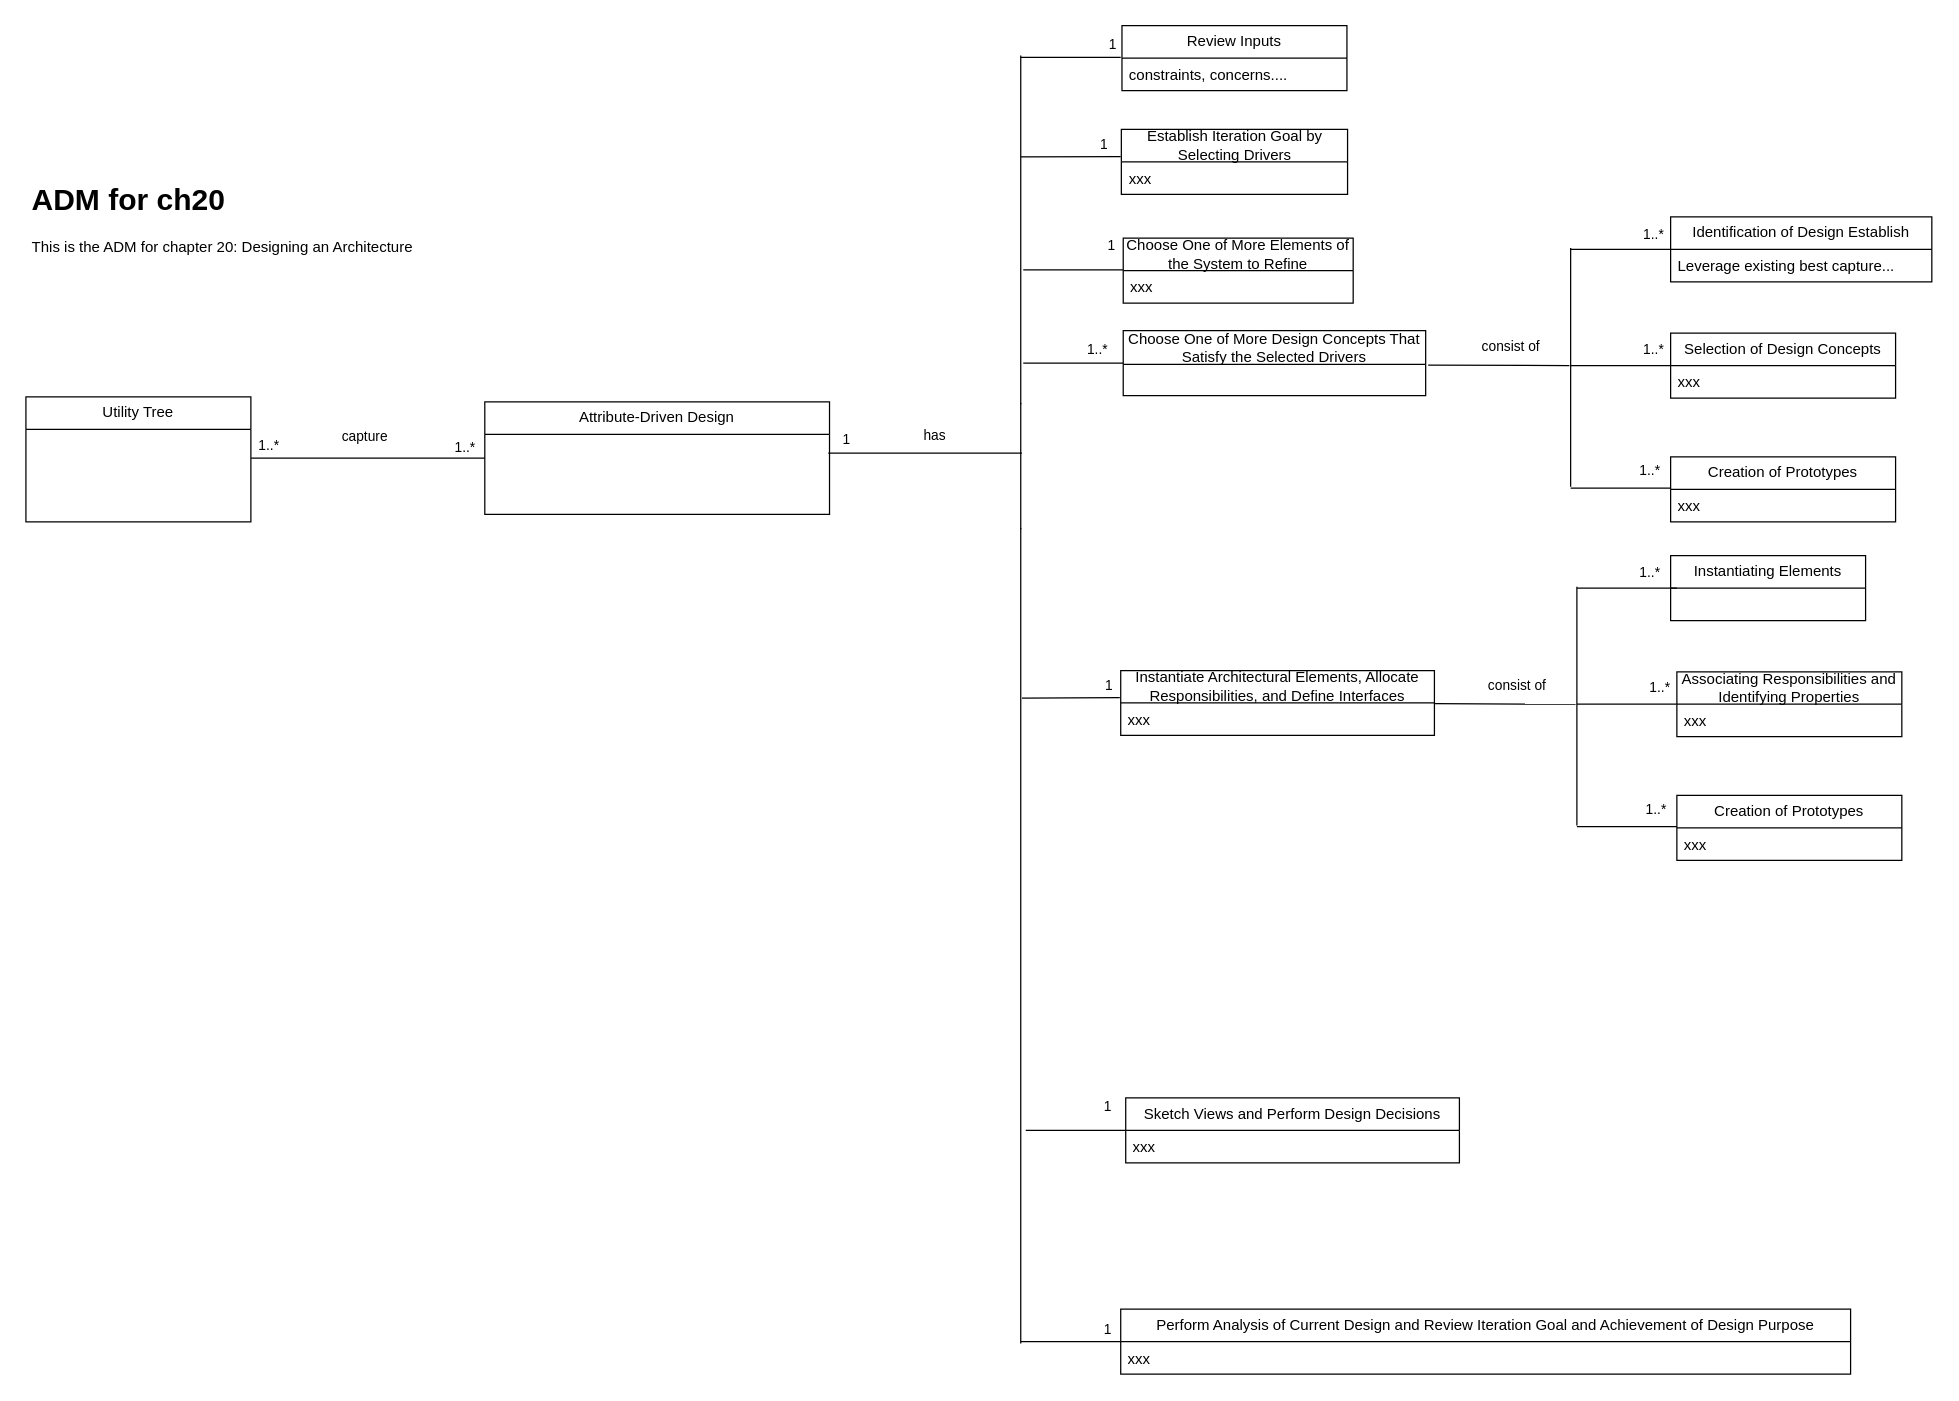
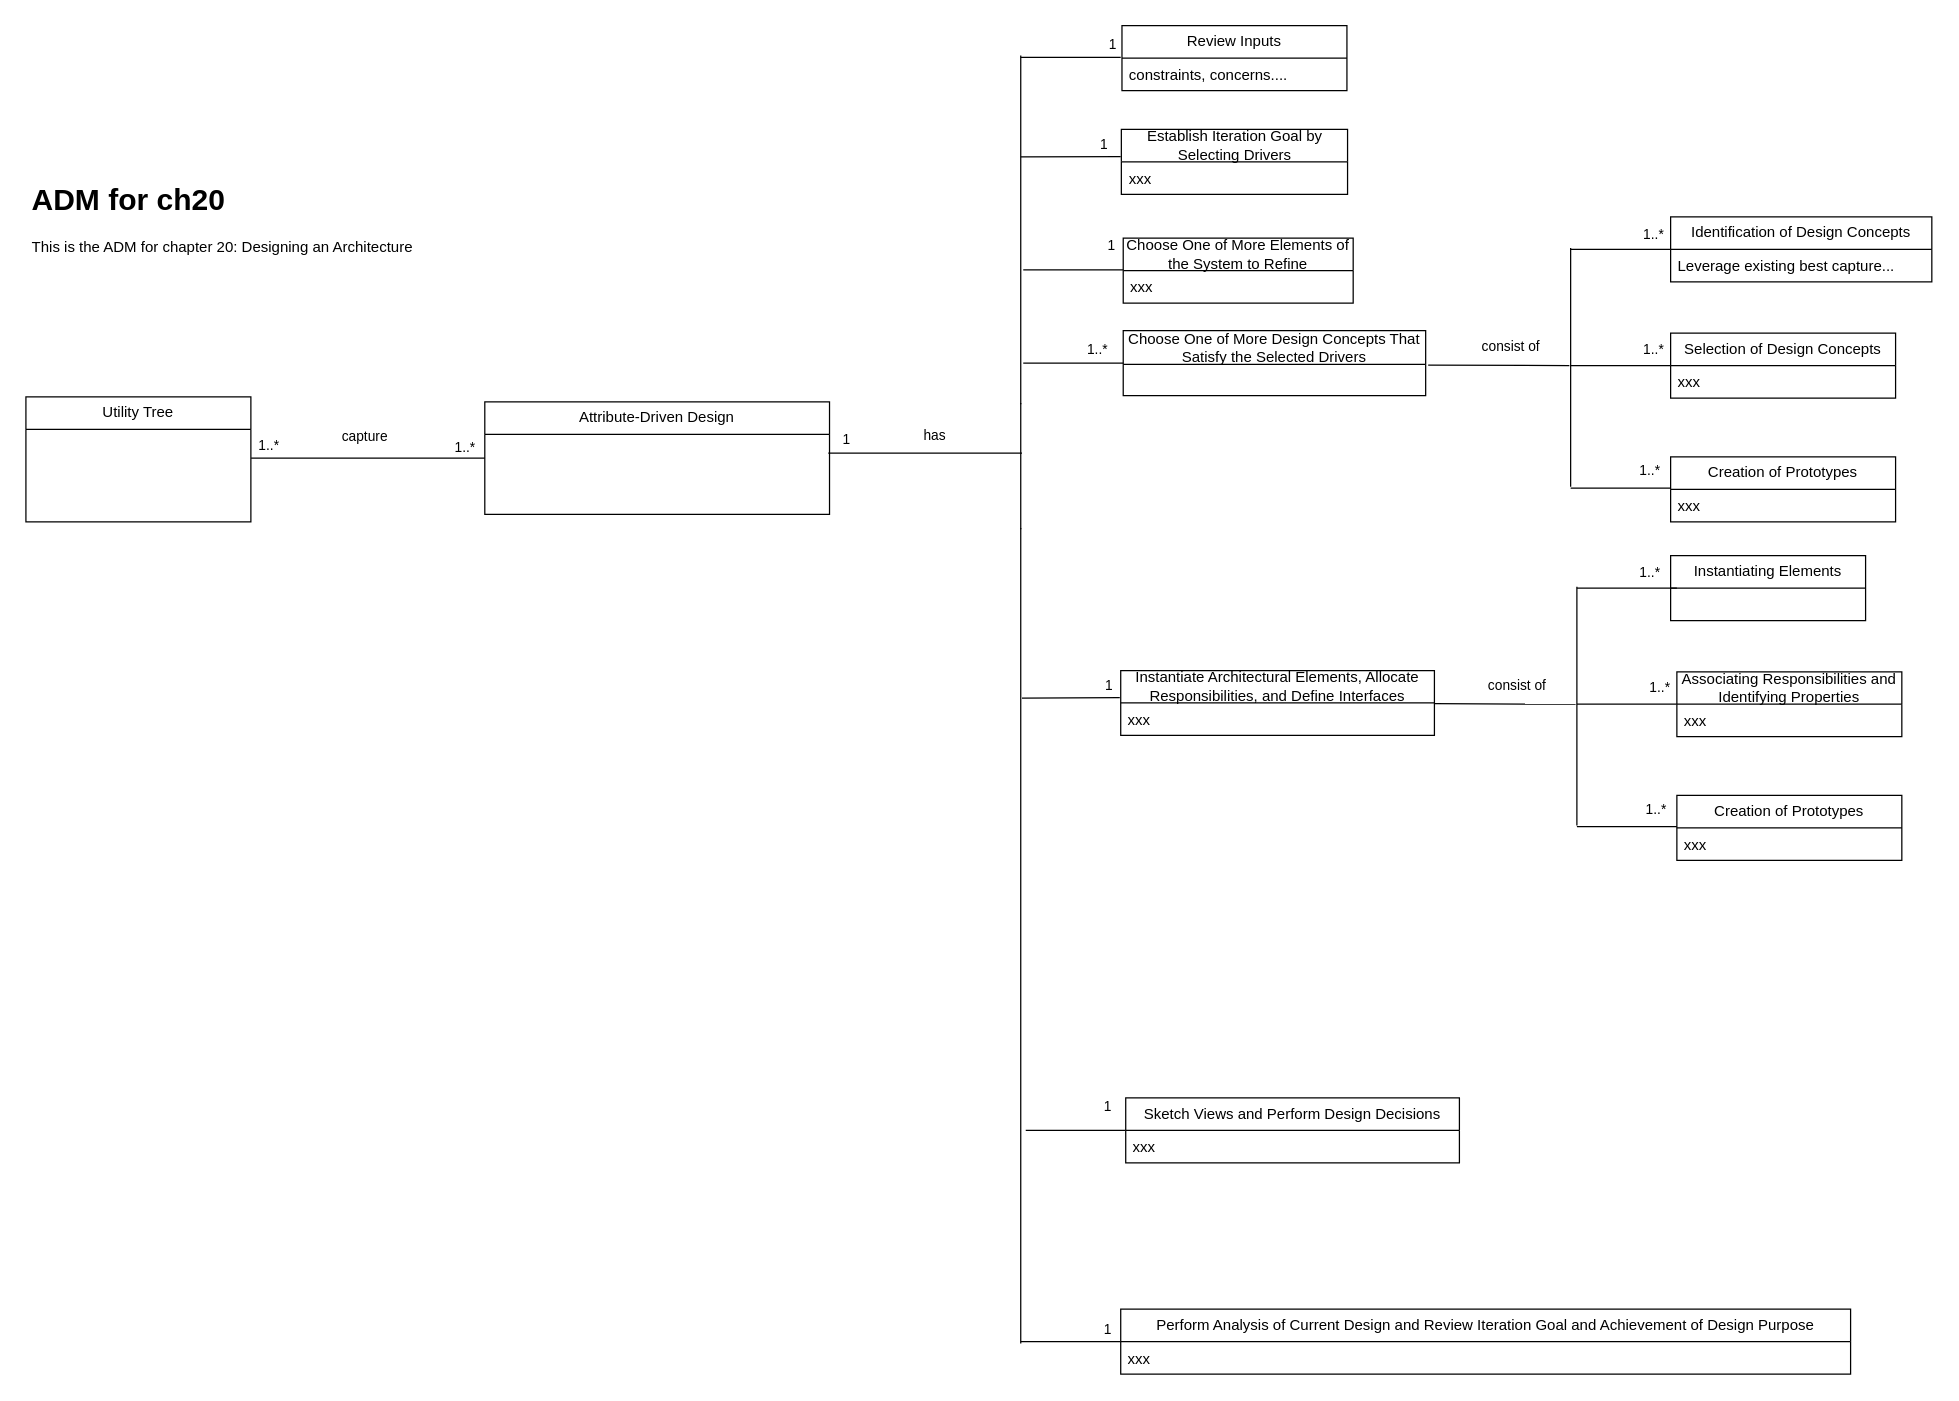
node "Identification of Design Establish": label "Identification of Design Establish" -> "Identification of Design Concepts"
